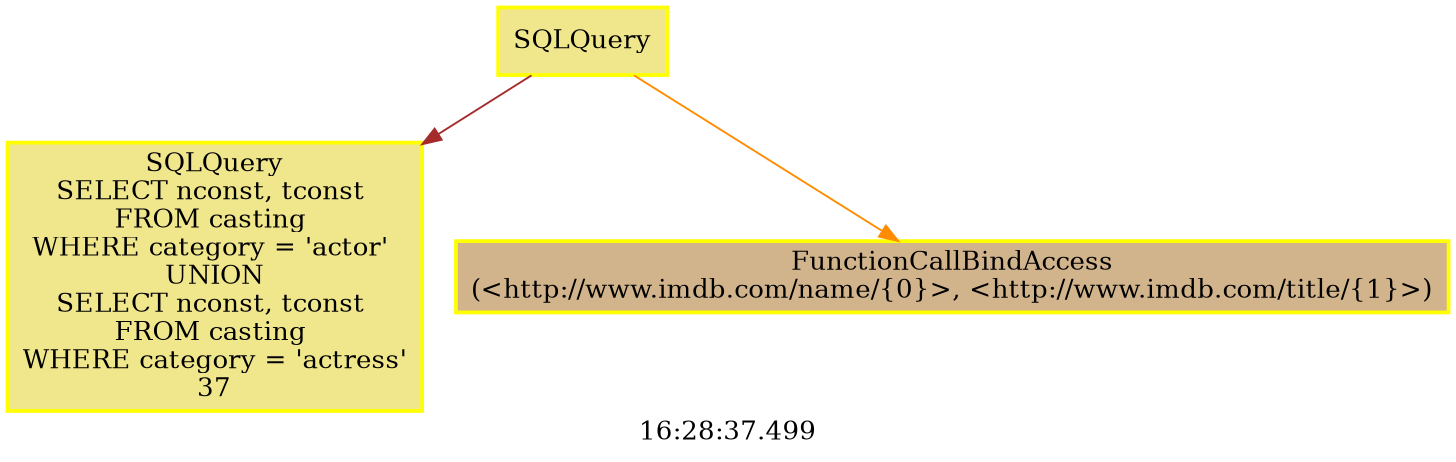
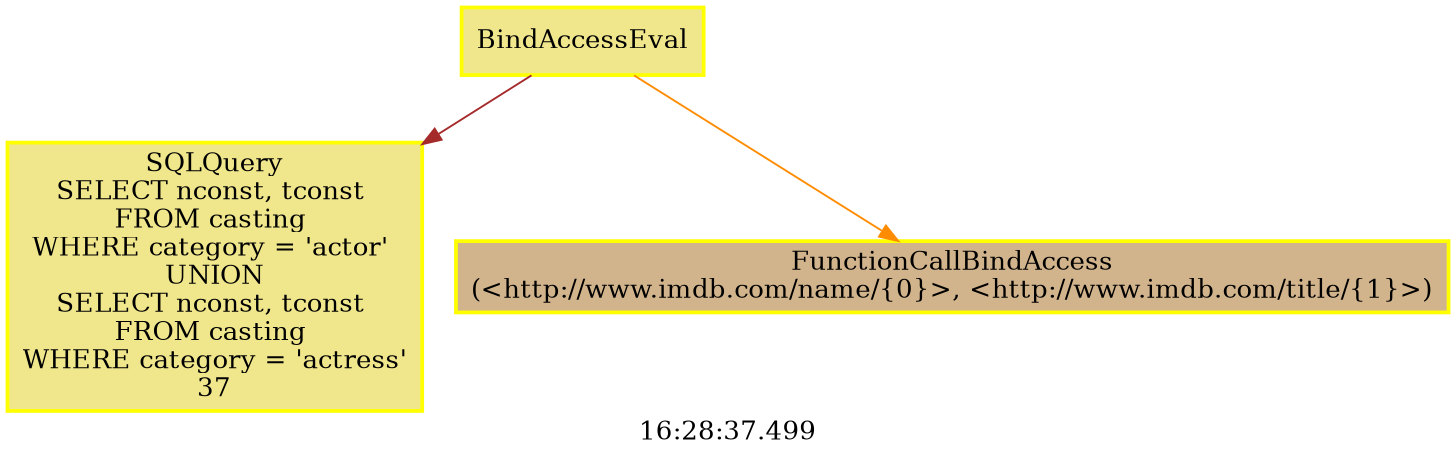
node "SQLQuery": label "SQLQuery" -> "BindAccessEval"
